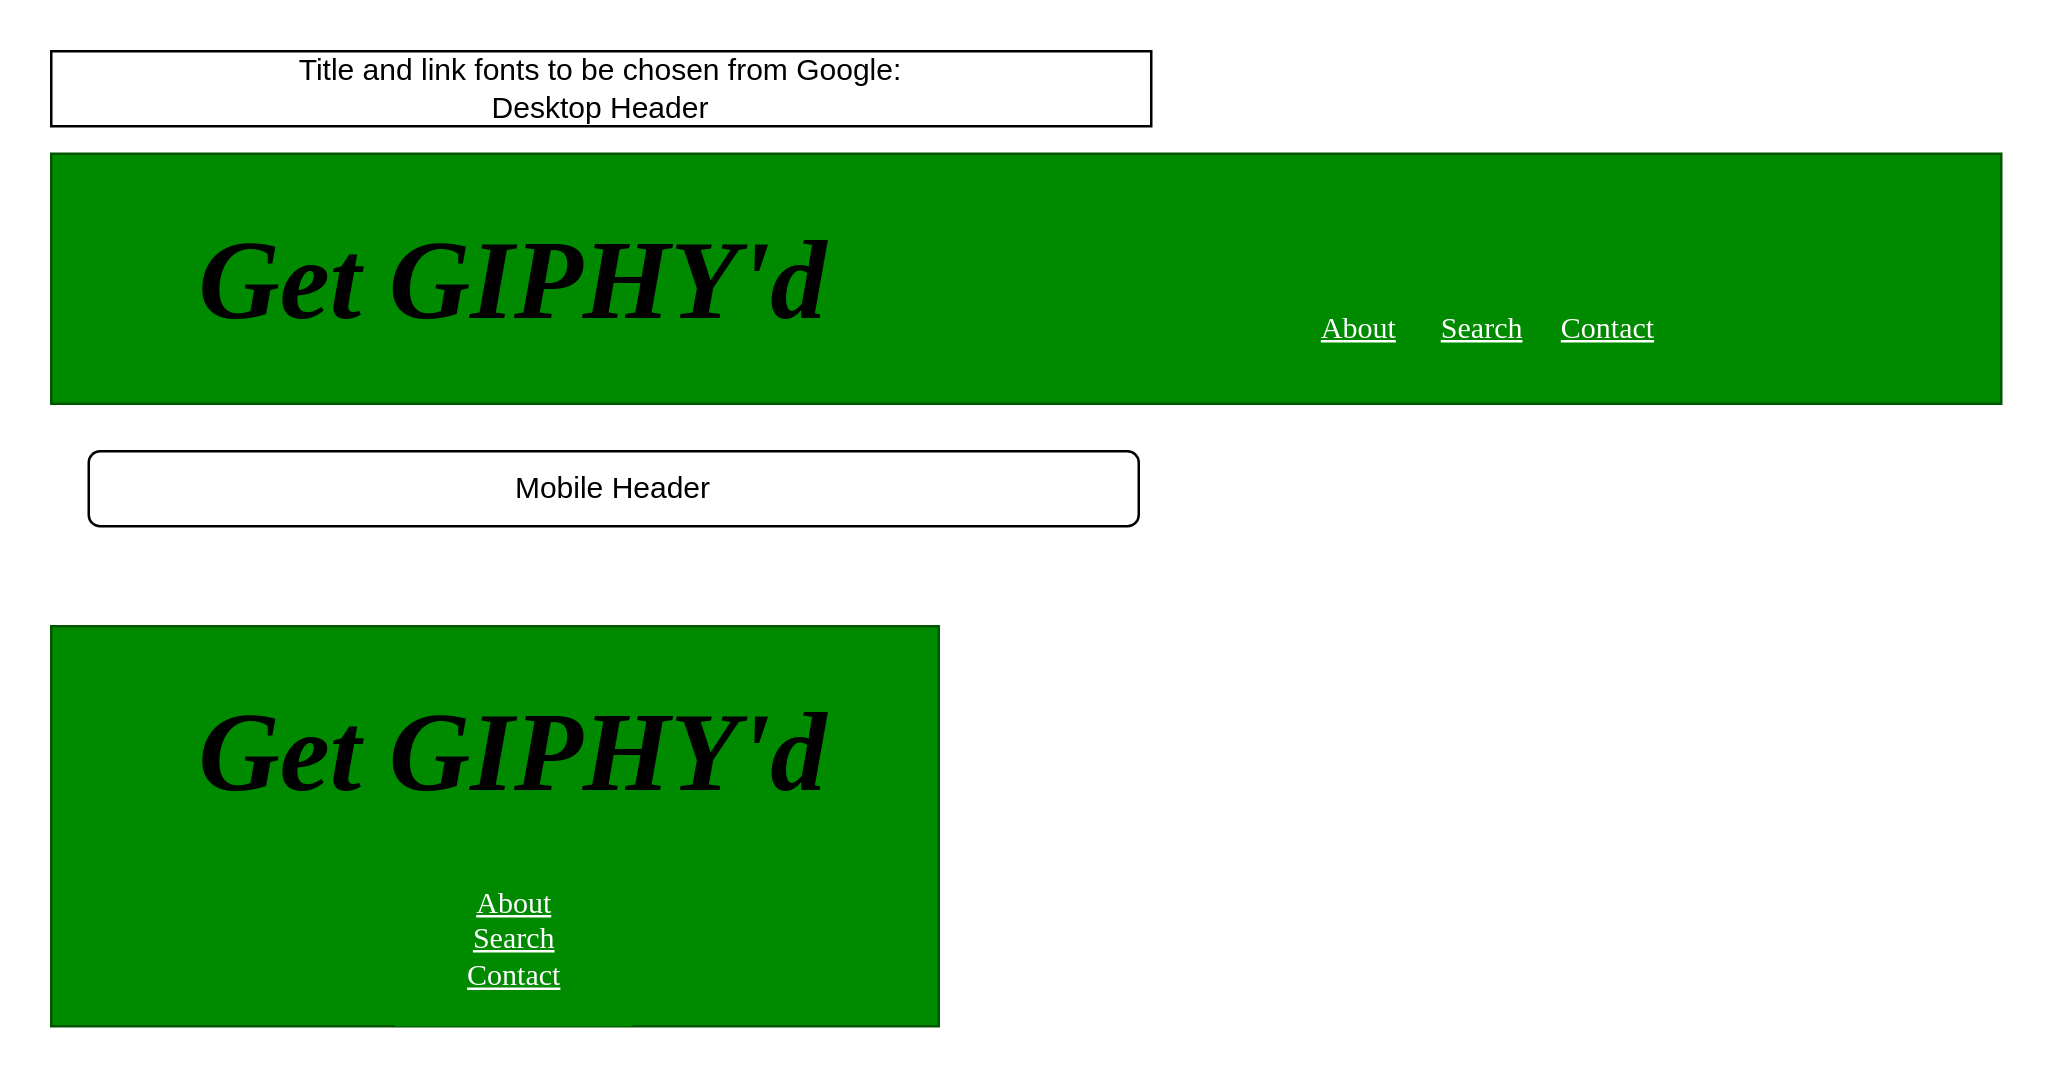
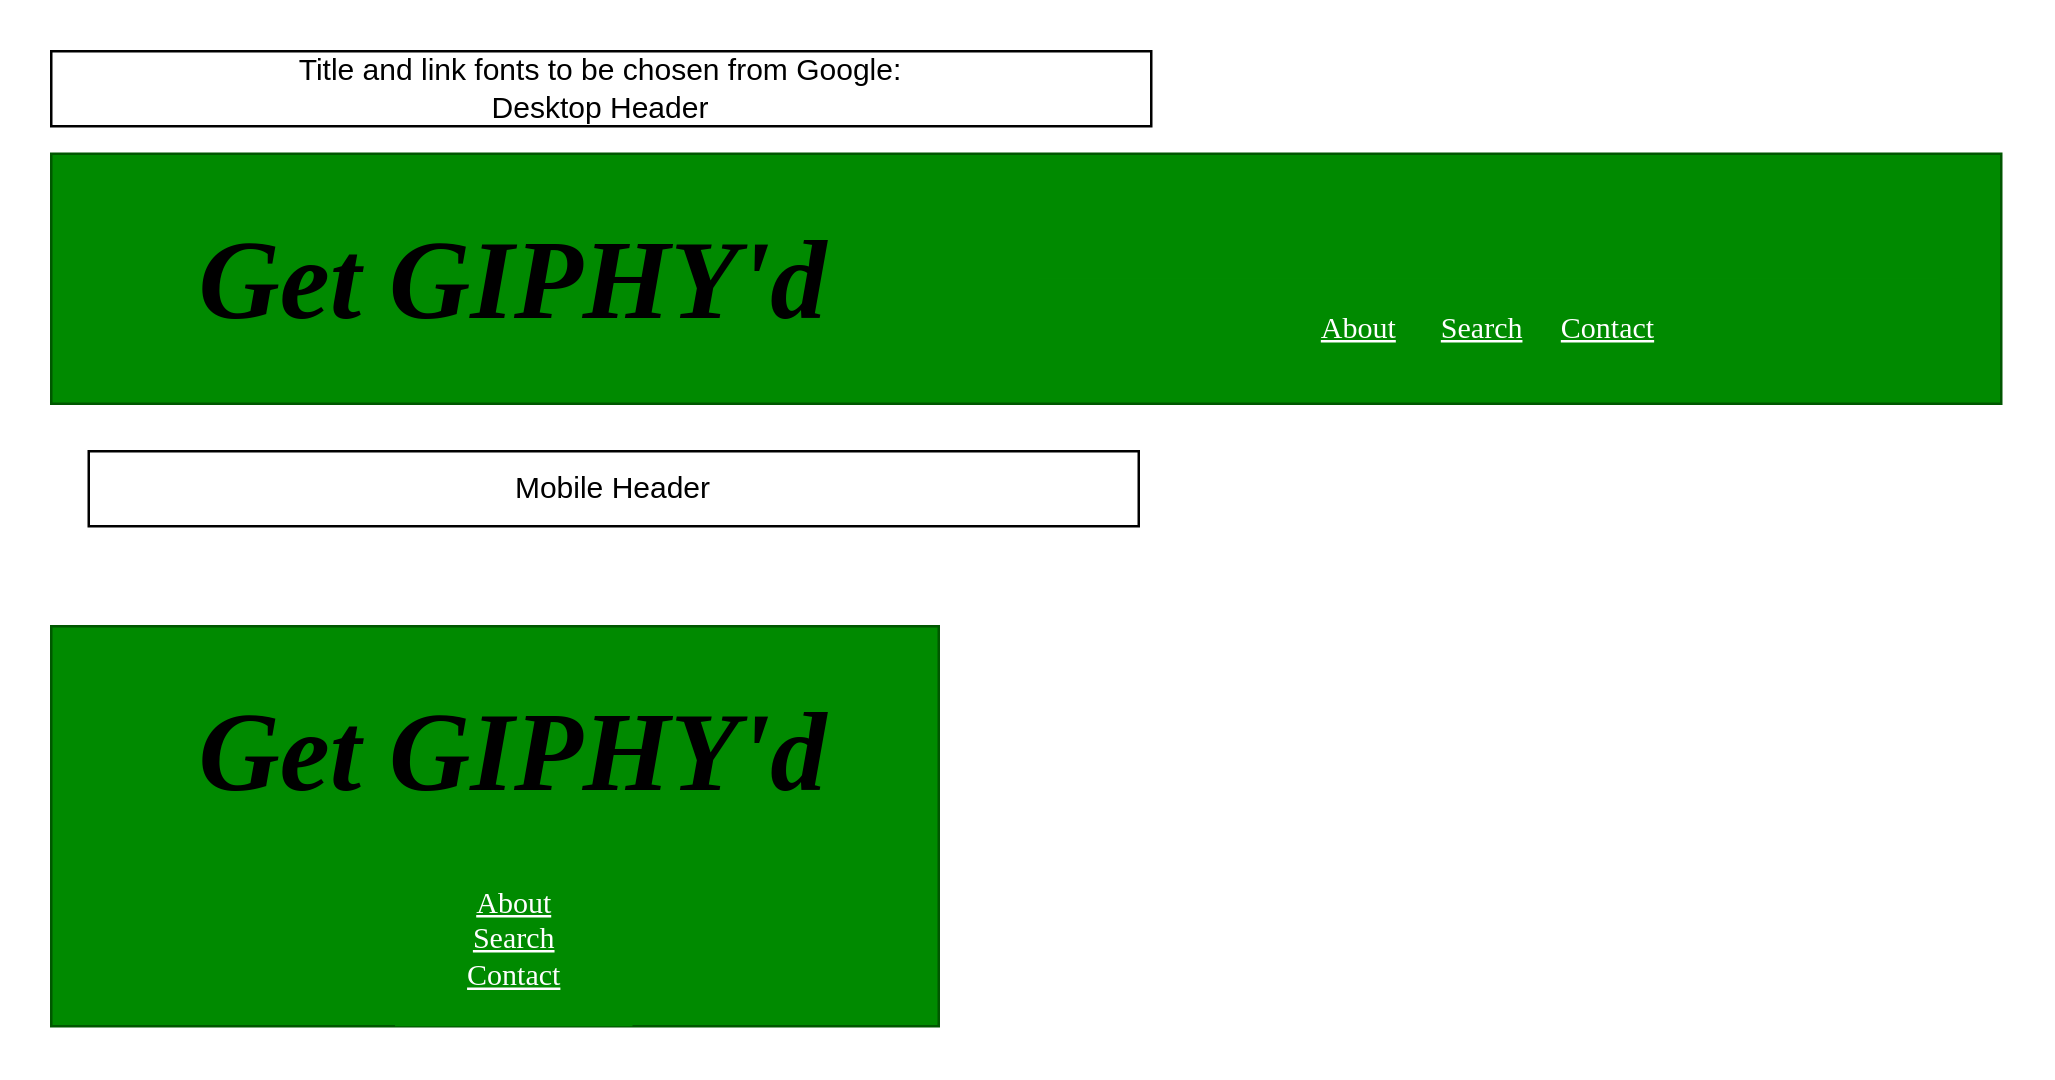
node "Mobile Header": shape rounded rectangle -> rectangle
